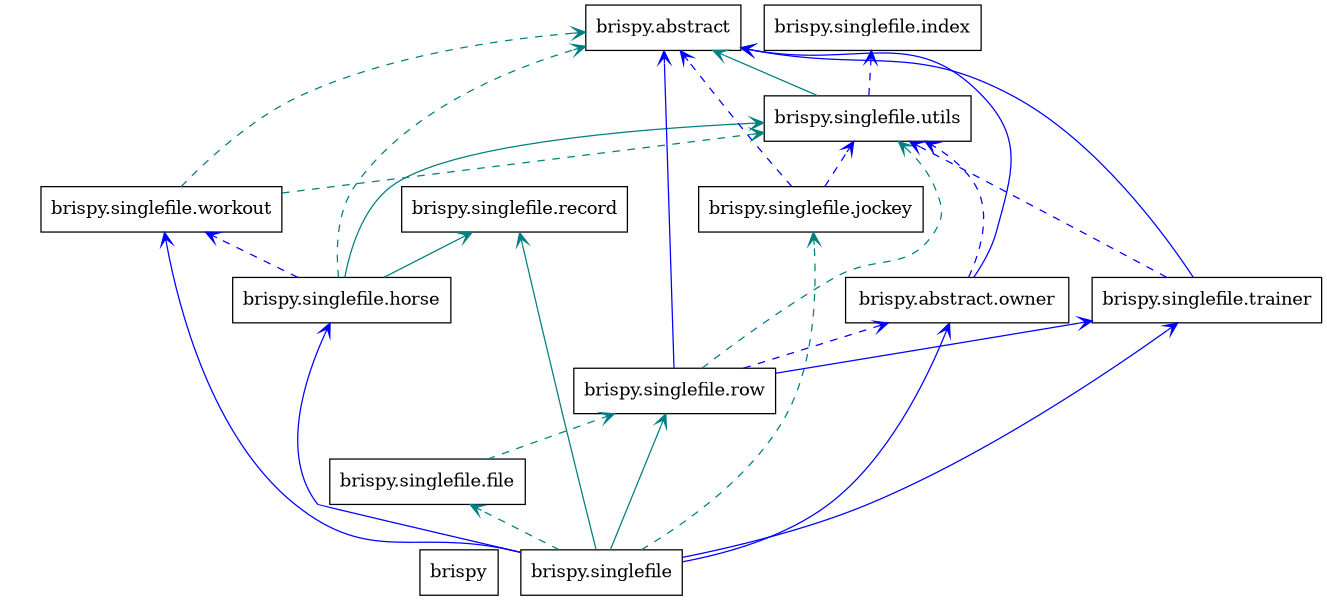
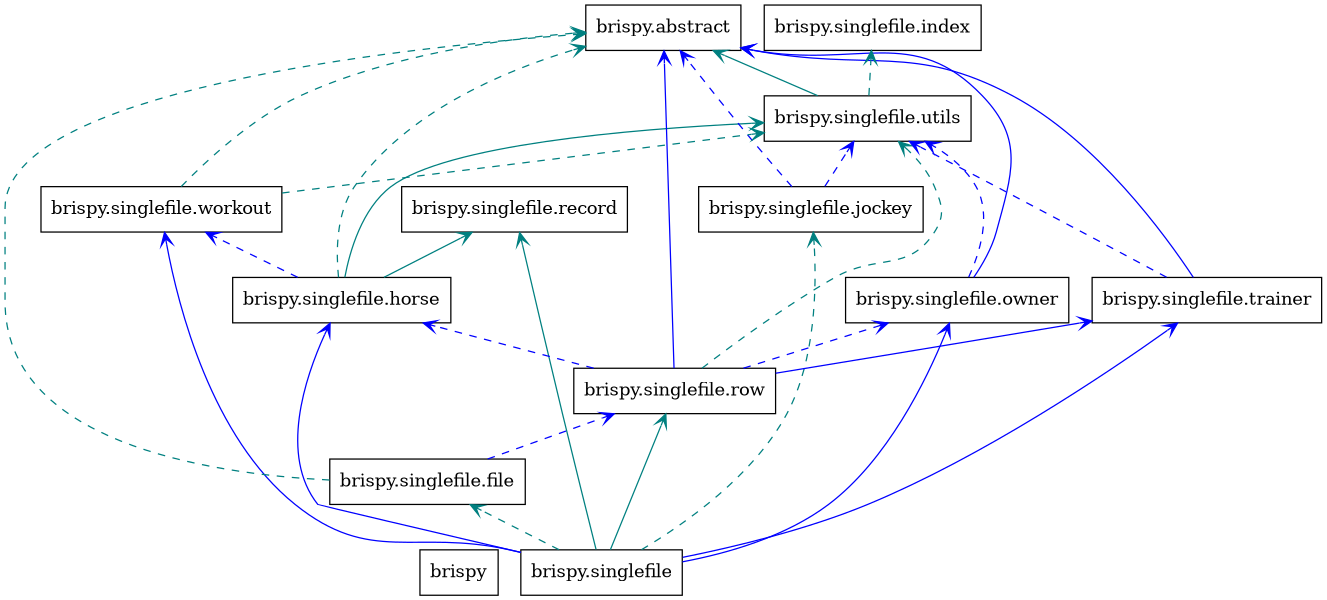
edge "brispy.singlefile.utils" -> "brispy.singlefile.index": color blue -> teal
edge "brispy.singlefile.file" -> "brispy.abstract": added
node "brispy.abstract.owner": label "brispy.abstract.owner" -> "brispy.singlefile.owner"
edge "brispy.singlefile.row" -> "brispy.singlefile.horse": added
edge "brispy.singlefile.file" -> "brispy.singlefile.row": color teal -> blue
